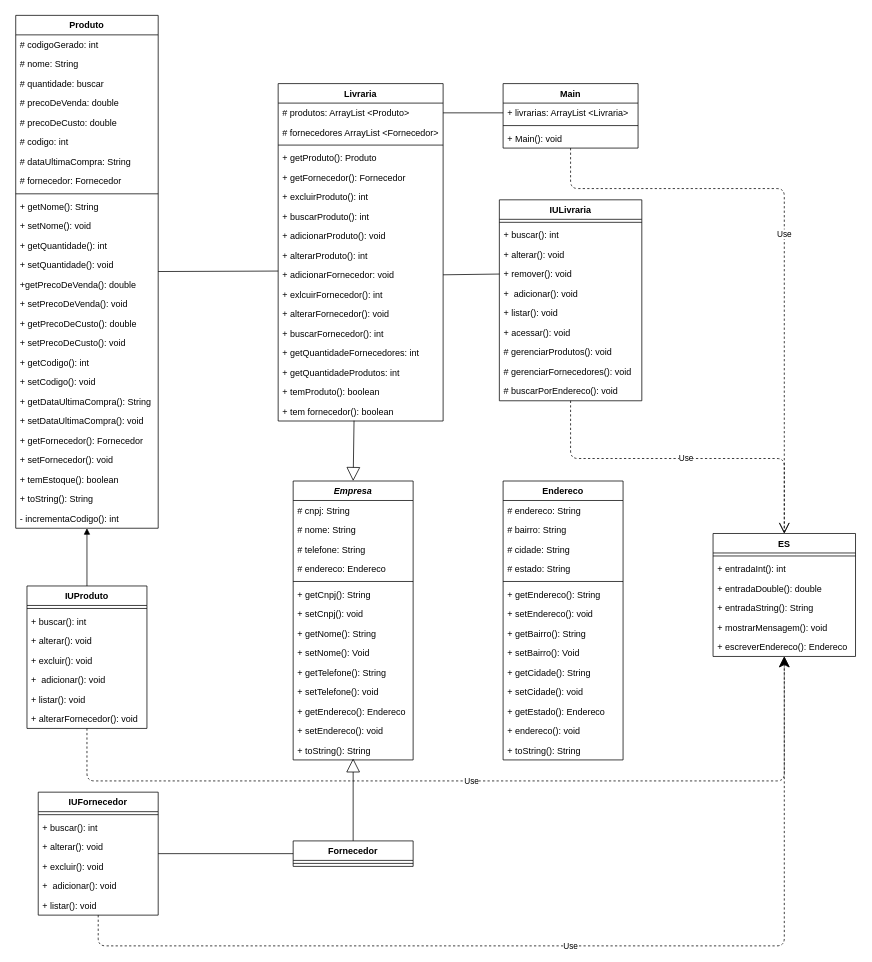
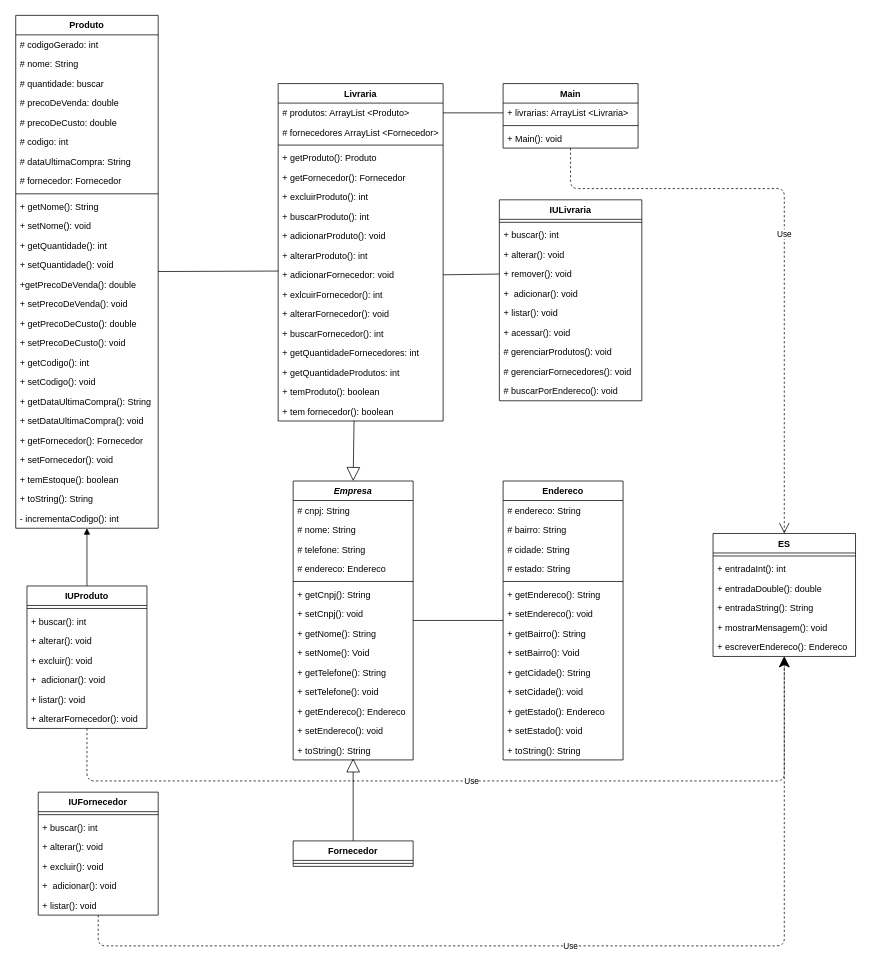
edge "IULivraria" -> "ES": removed, label "Use"
edge "Empresa" -- "Endereco": added
node "+ endereco(): void": label "+ endereco(): void" -> "+ setEstado(): void"
edge "IUFornecedor" -- "Fornecedor": removed
